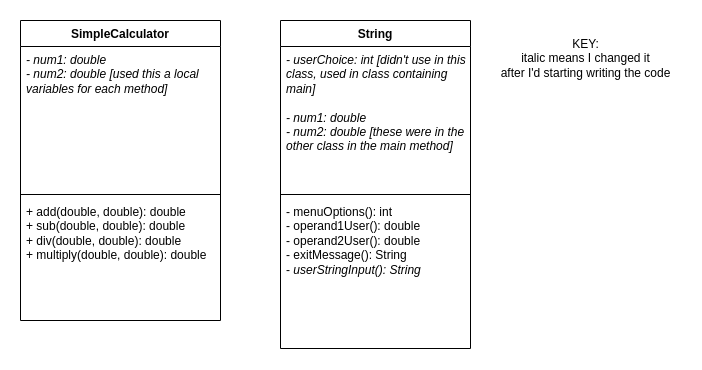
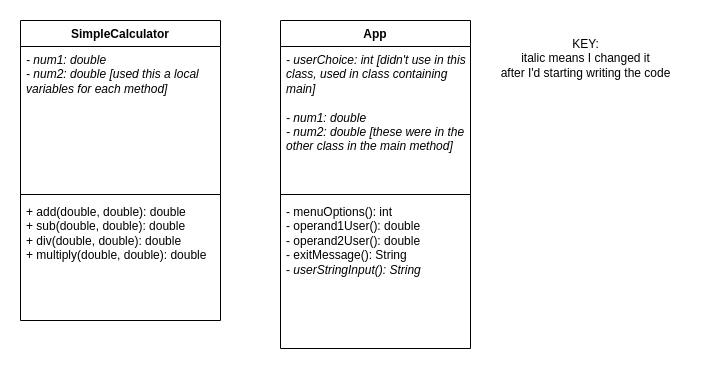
node "String": label "String" -> "App"
